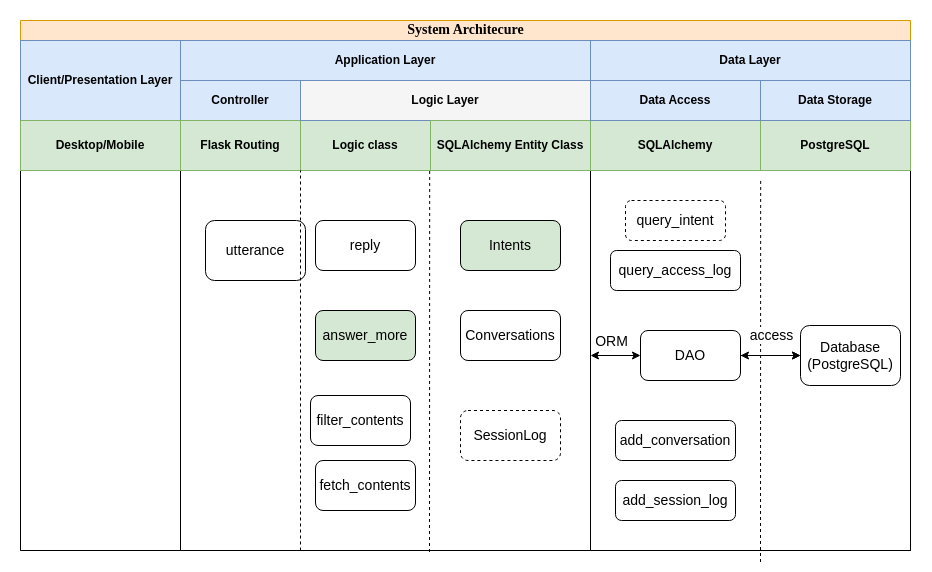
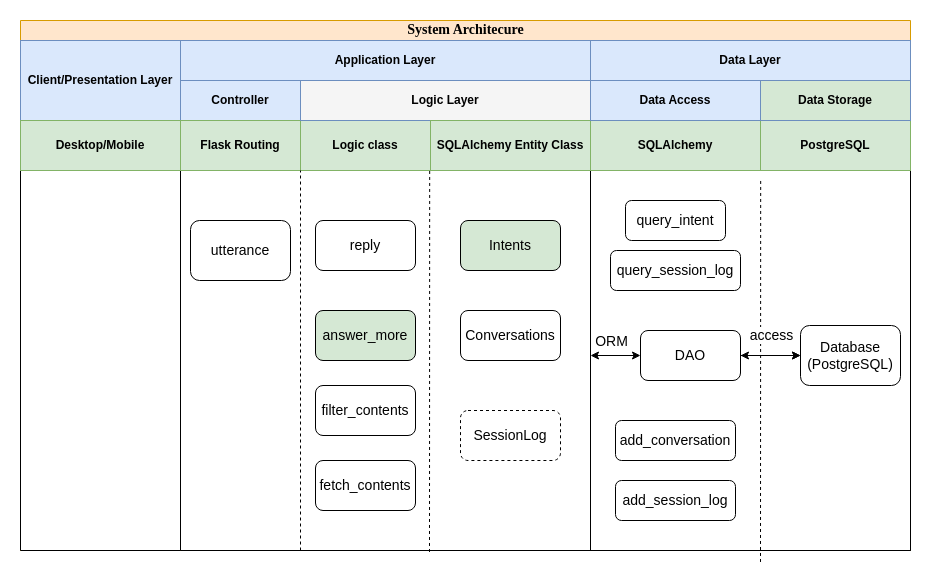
node "Data Storage": fillcolor #dae8fc -> #d5e8d4
node "query_intent": style dashed -> solid
node "utterance": moved (256, 251) -> (241, 251)
node "query_access_log": label "query_access_log" -> "query_session_log"
node "filter_contents": moved (361, 421) -> (366, 411)
